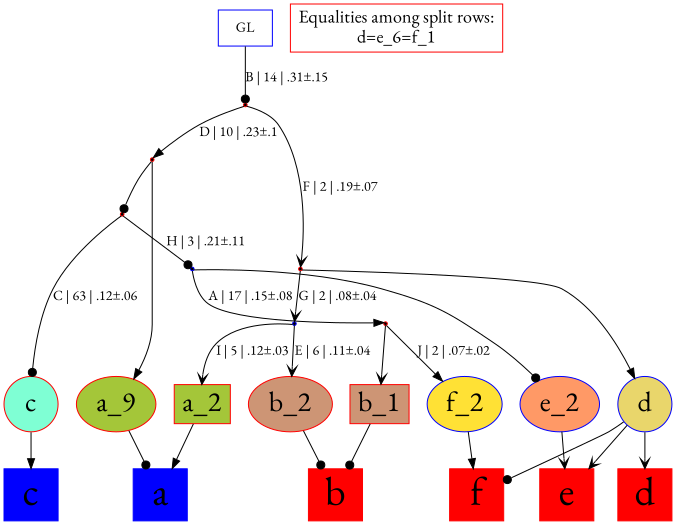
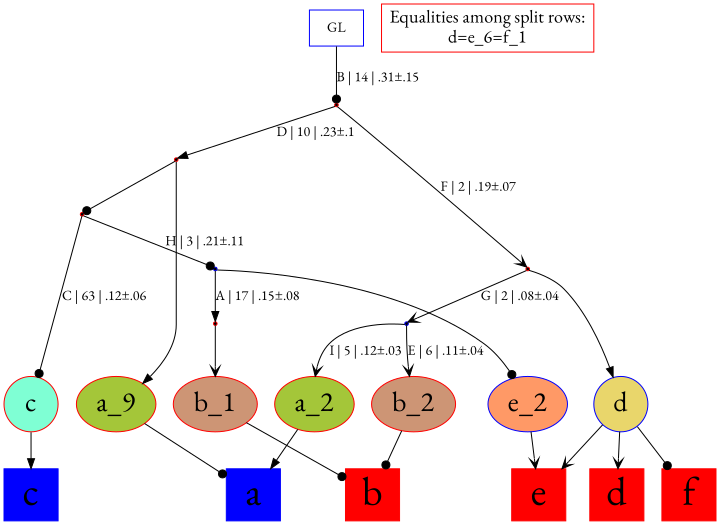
node "a_2": shape box -> ellipse
node "b_1": shape box -> ellipse
node "f_2": removed
